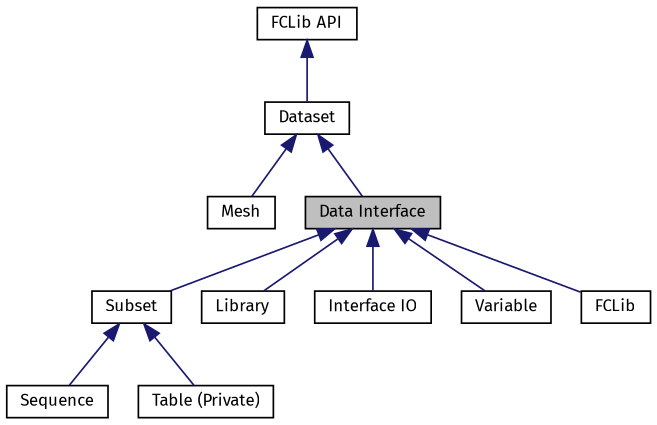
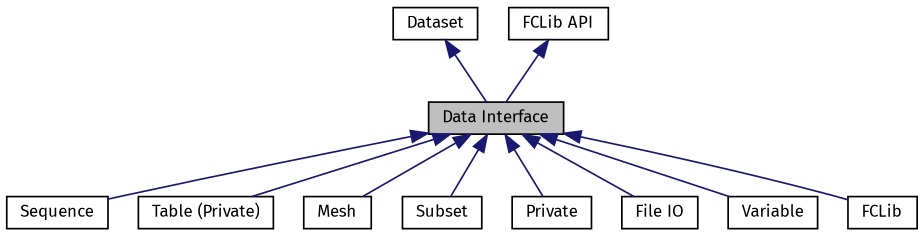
edge "Dataset" -> "FCLib API": now "Data Interface" -> "FCLib API"
edge "Mesh" -> "Dataset": now "Mesh" -> "Data Interface"
node "Library": label "Library" -> "Private"
node "Interface IO": label "Interface IO" -> "File IO"
edge "Sequence" -> "Subset": now "Sequence" -> "Data Interface"
edge "Table (Private)" -> "Subset": now "Table (Private)" -> "Data Interface"
